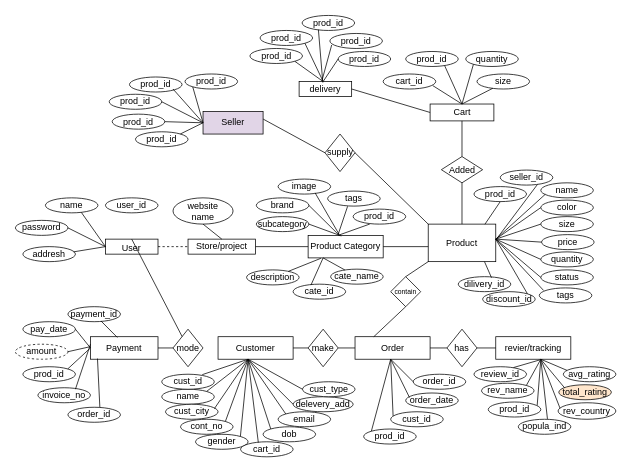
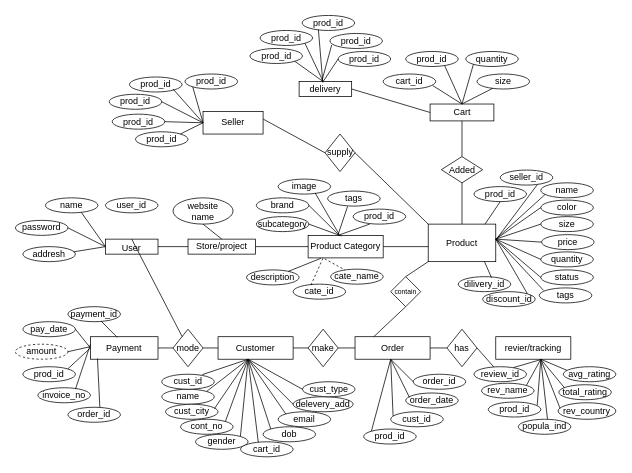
node "Seller": fillcolor #e1d5e7 -> #ffffff
edge "User" -- "Store/project": style dashed -> solid
edge "cate_name" -- "cate_id": style solid -> dashed
edge "mode" -- "Customer": added
edge "has" -- "revier/tracking": now "has" -- "review_id"
node "total_rating": fillcolor #ffe6cc -> #ffffff
